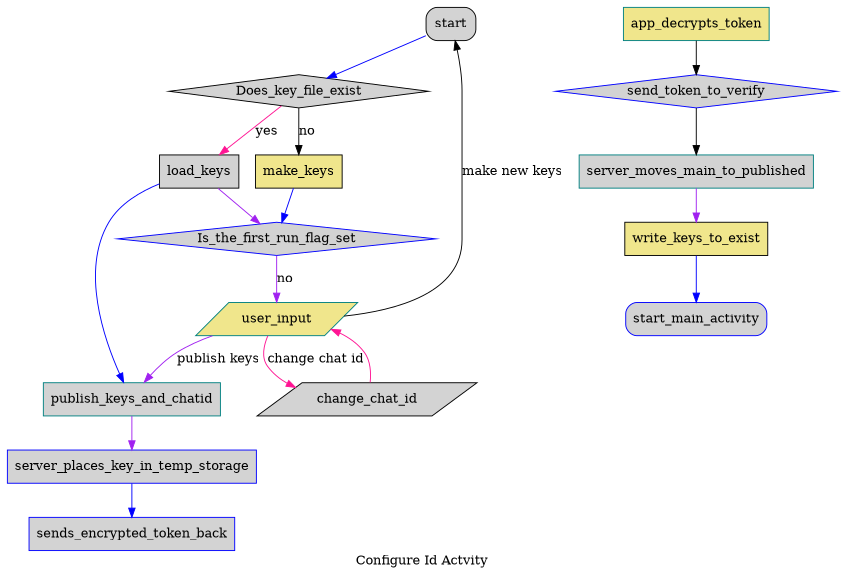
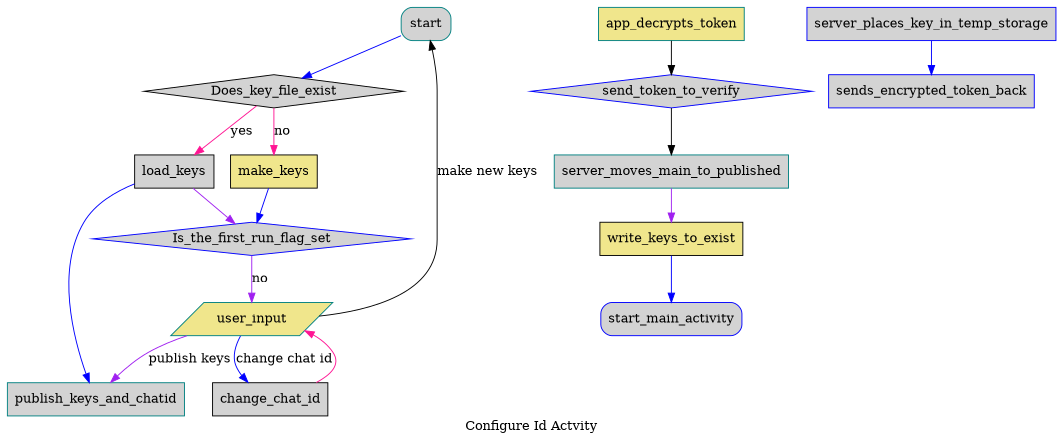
node "start": color black -> teal
edge "Does_key_file_exist" -> "make_keys": color black -> deeppink
edge "user_input" -> "change_chat_id": color deeppink -> blue
node "change_chat_id": shape parallelogram -> box
edge "publish_keys_and_chatid" -> "server_places_key_in_temp_storage": removed
